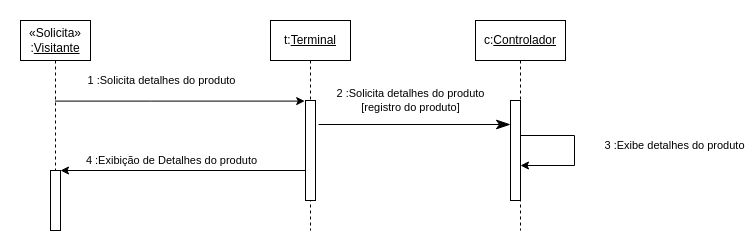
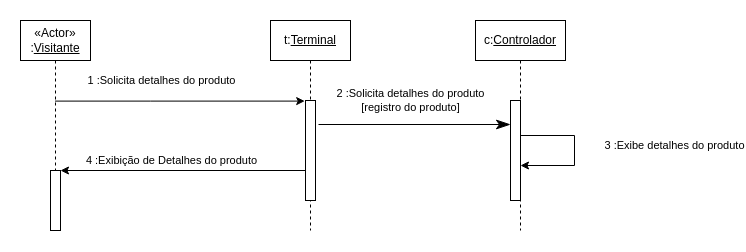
node "«Solicita» :Visitante": label "«Solicita» :Visitante" -> "«Actor» :Visitante"
